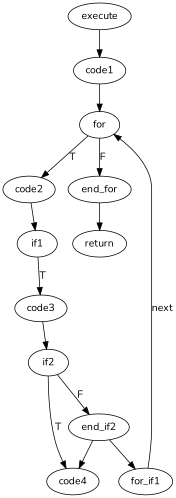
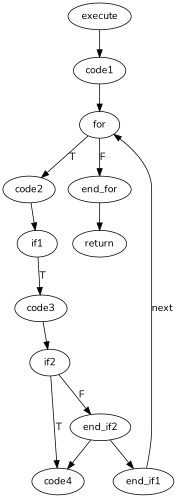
node "for_if1": label "for_if1" -> "end_if1"
